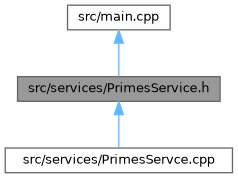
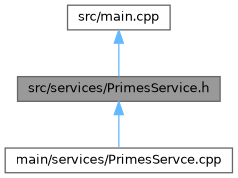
node "src/services/PrimesServce.cpp": label "src/services/PrimesServce.cpp" -> "main/services/PrimesServce.cpp"
